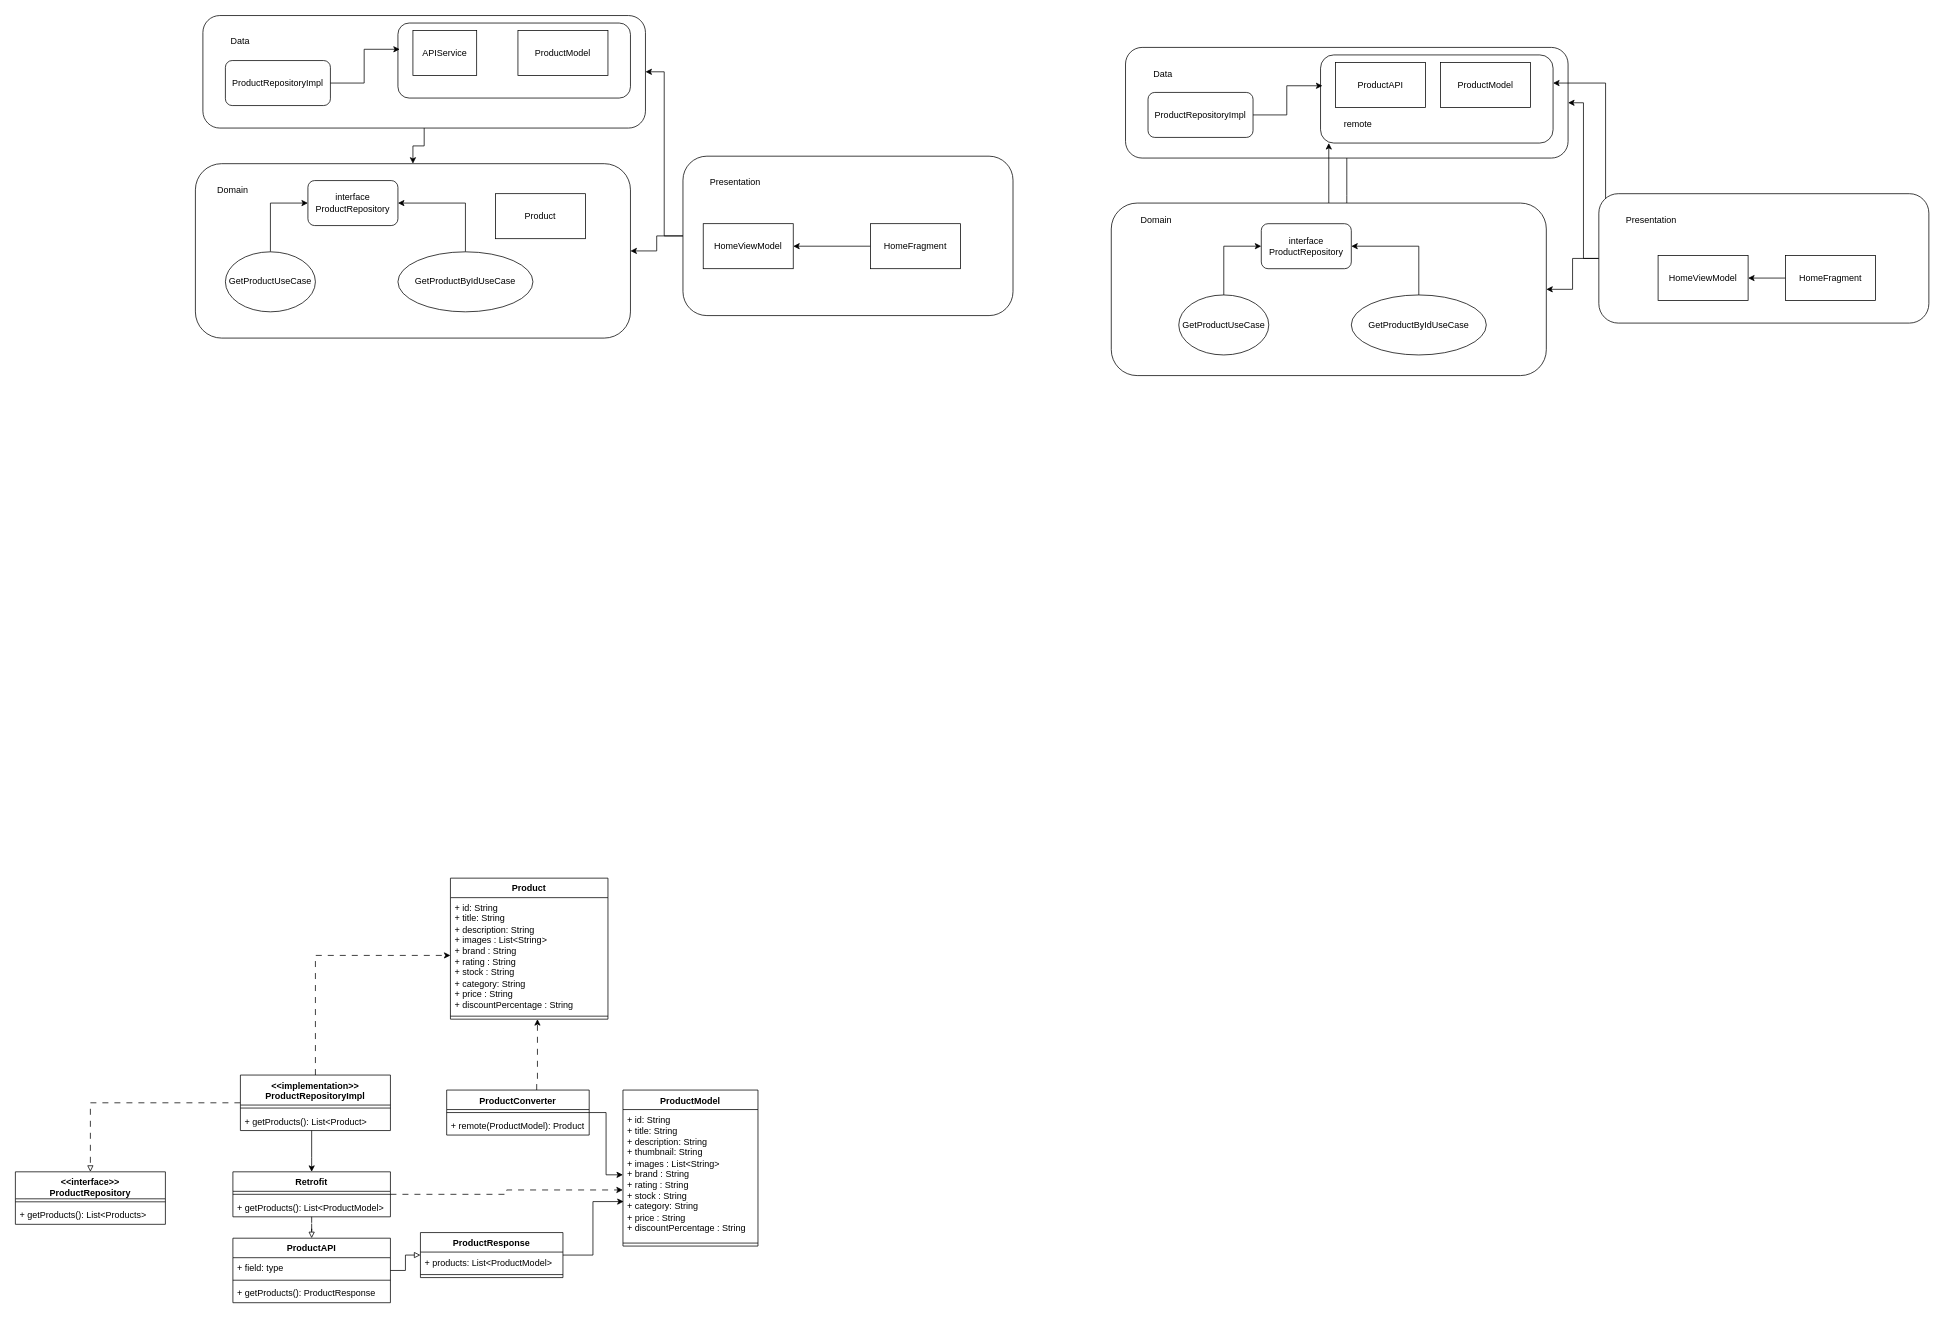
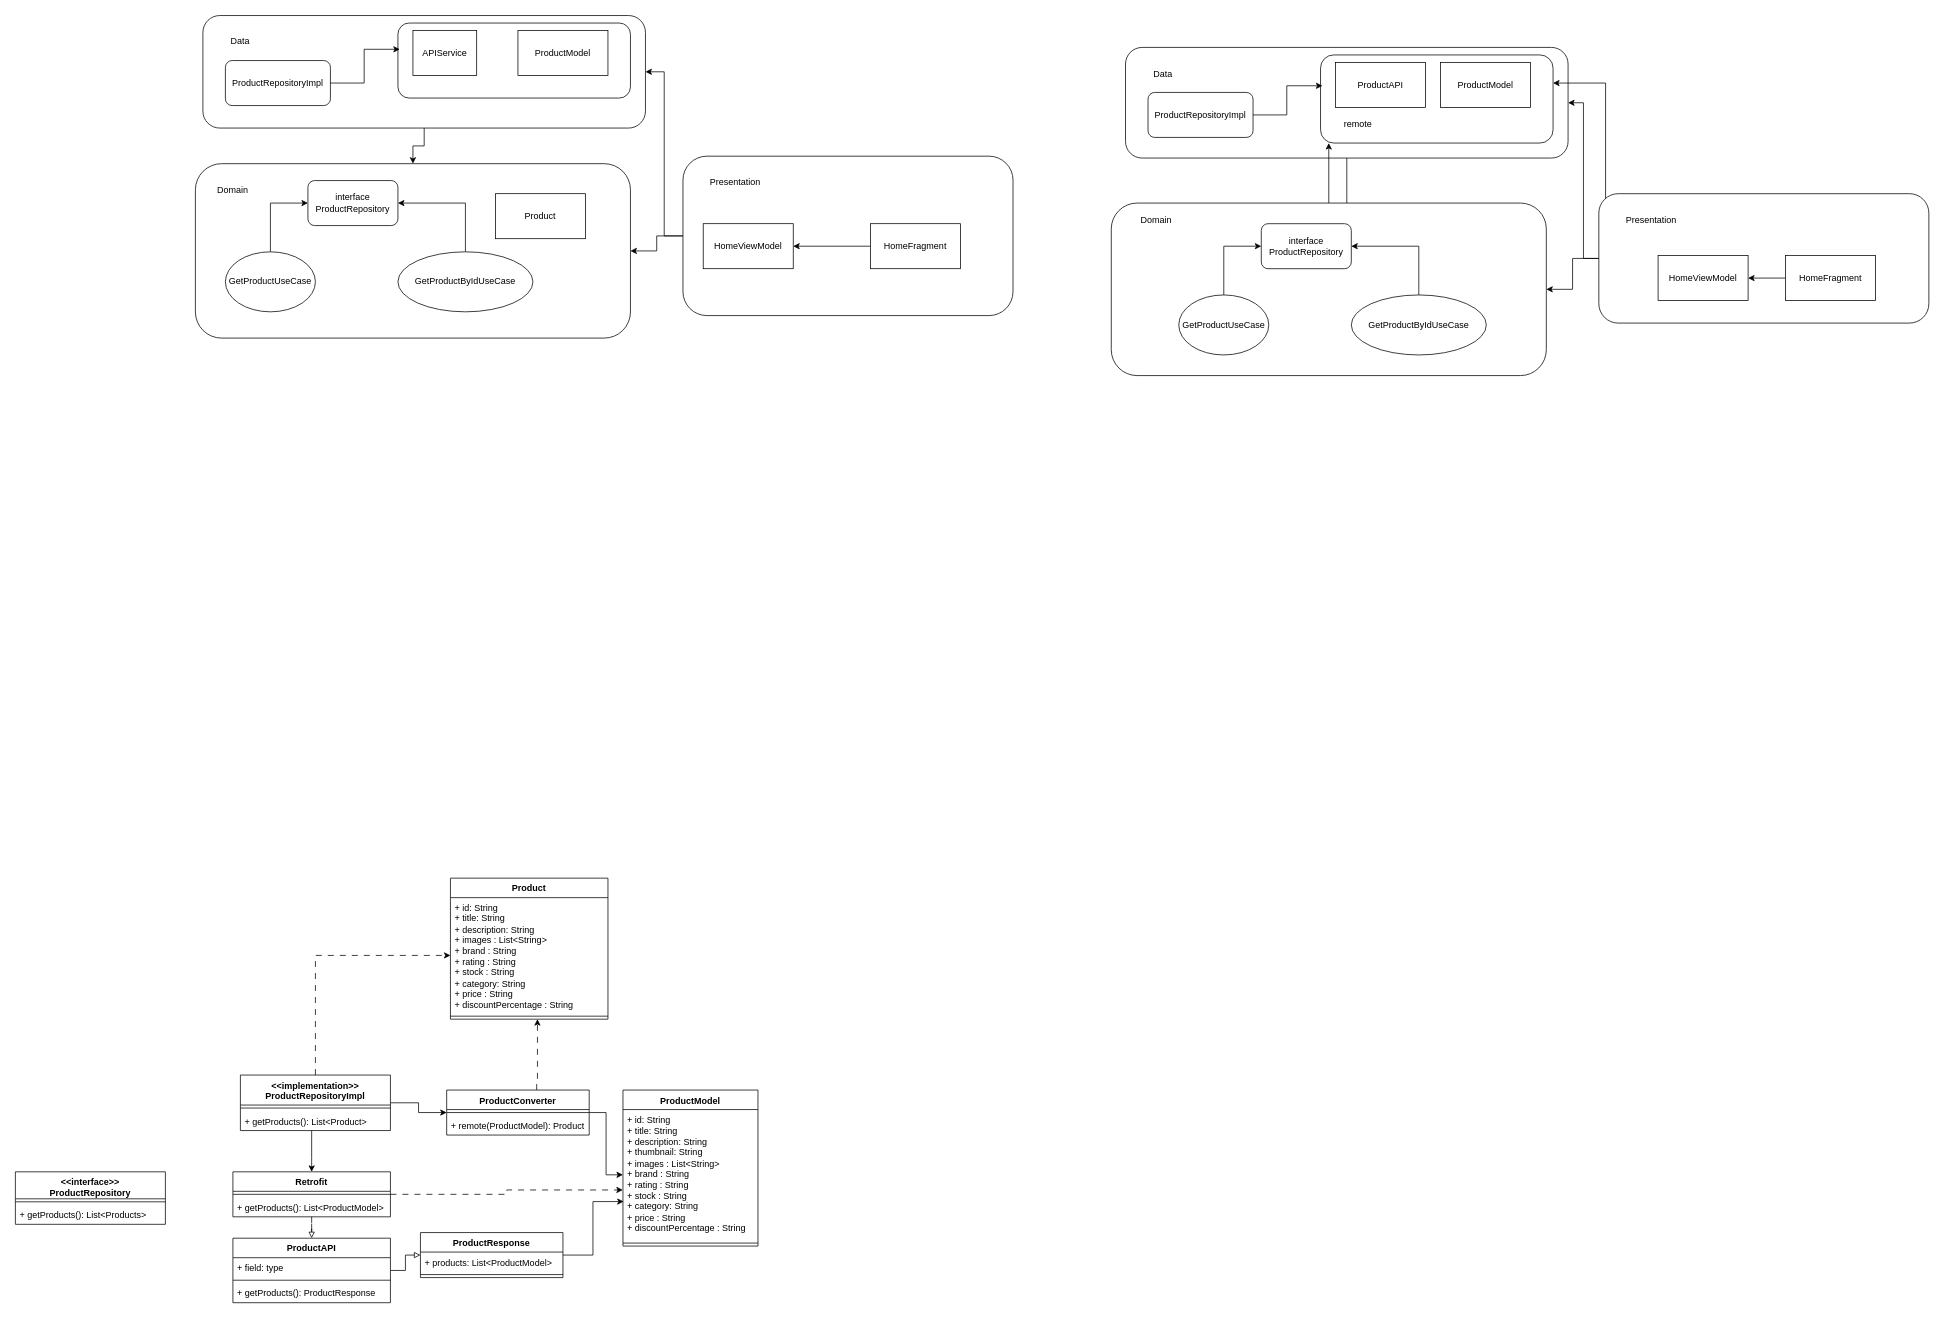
edge "<<implementation>> ProductRepositoryImpl" -> "<<interface>> ProductRepository": removed
edge "<<implementation>> ProductRepositoryImpl" -> "ProductConverter": added
